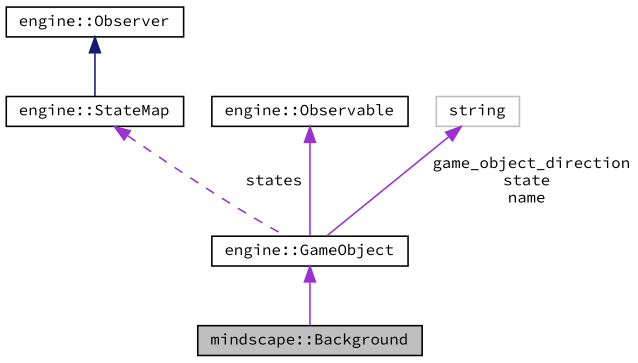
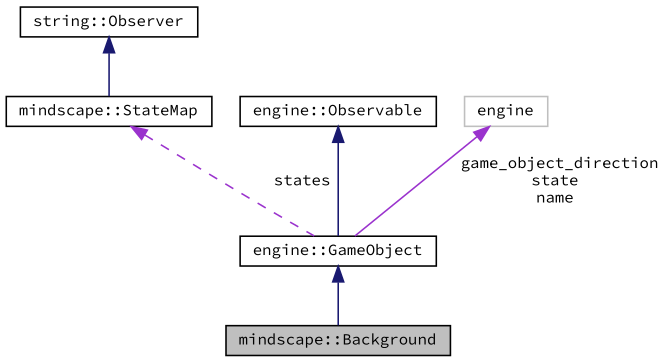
node "engine::Observer": label "engine::Observer" -> "string::Observer"
node "engine::StateMap": label "engine::StateMap" -> "mindscape::StateMap"
node "string": label "string" -> "engine"
edge "engine::GameObject" -> "engine::Observable": color darkorchid3 -> midnightblue
edge "mindscape::Background" -> "engine::GameObject": color darkorchid3 -> midnightblue
